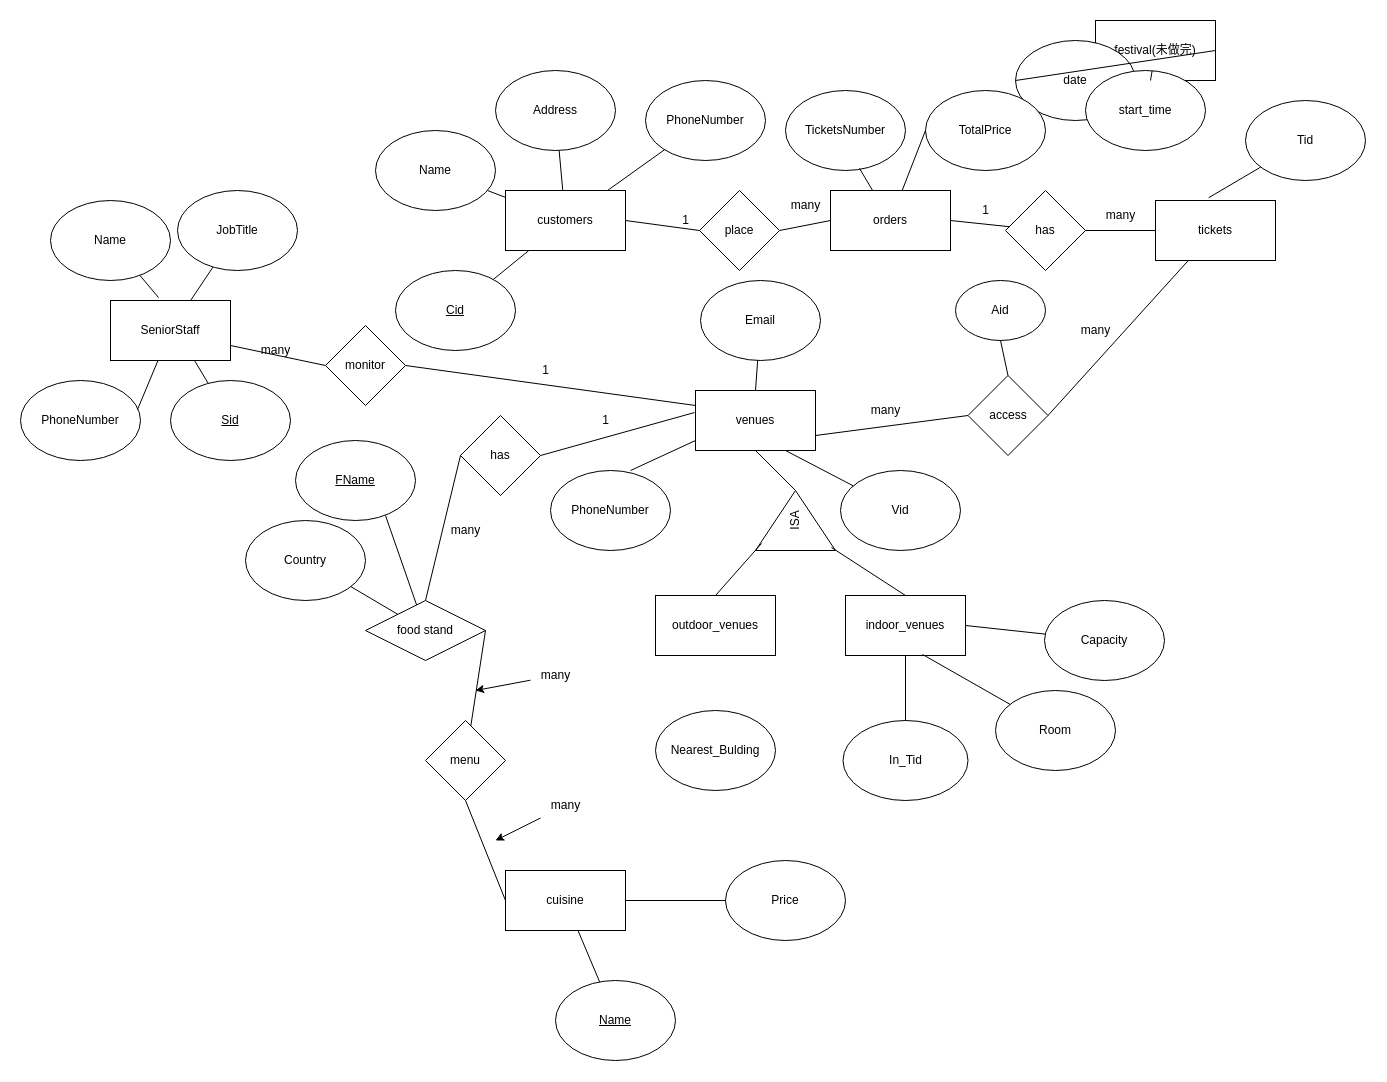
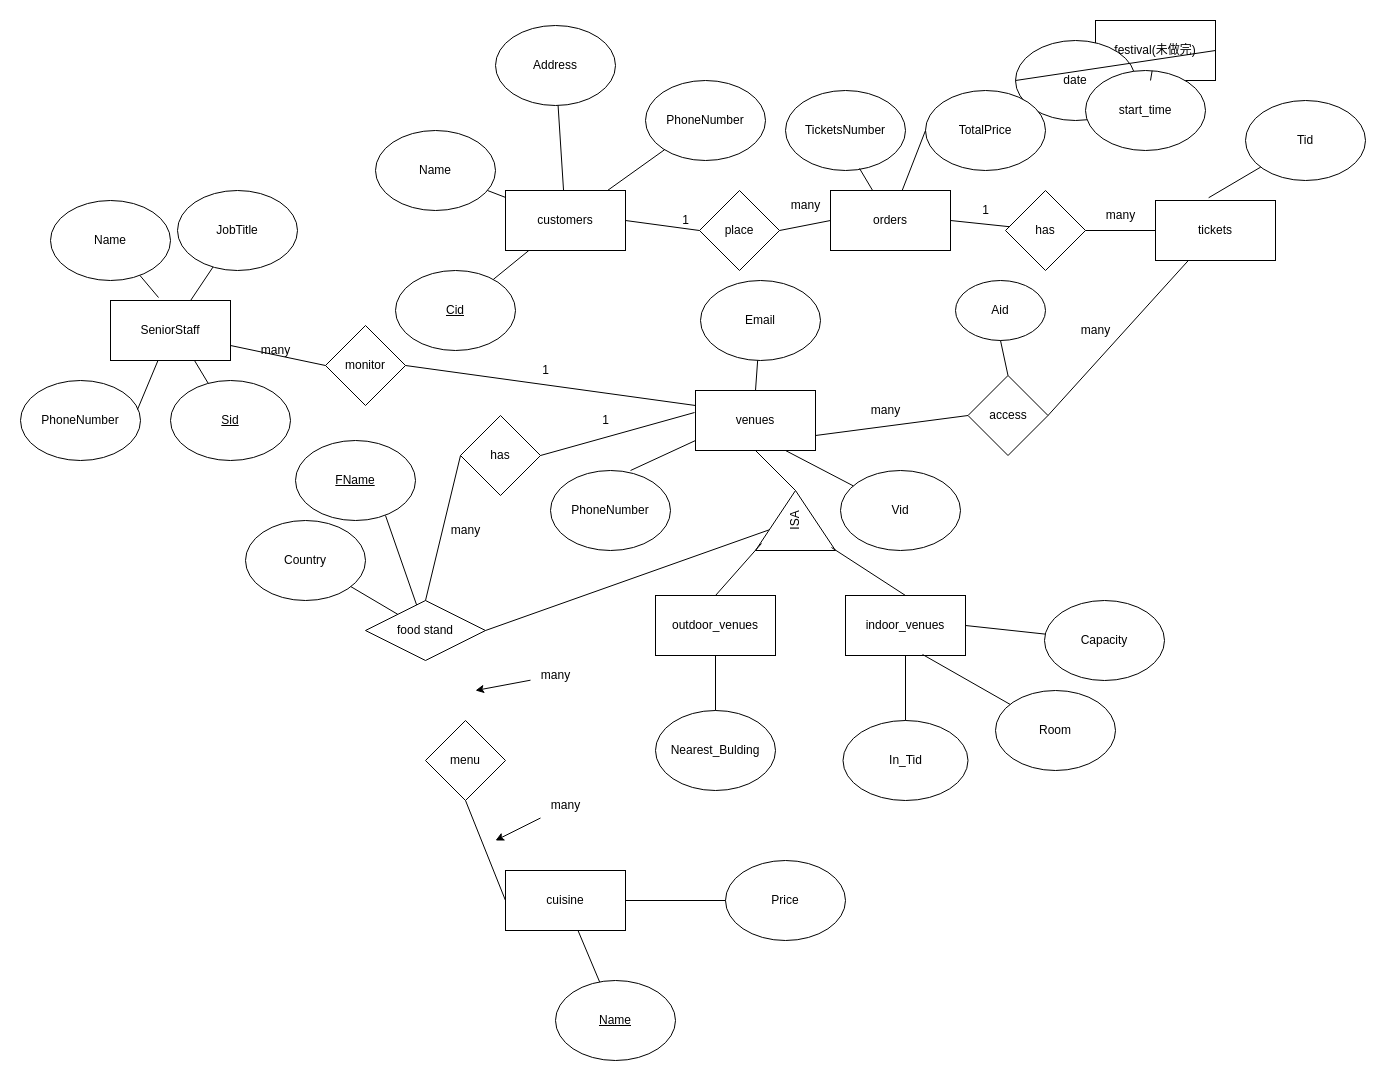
node "Address": moved (556, 111) -> (556, 66)
edge "food stand" -- "menu": now "food stand" -- "ISA"
edge "outdoor_venues" -- "Nearest_Bulding": added
